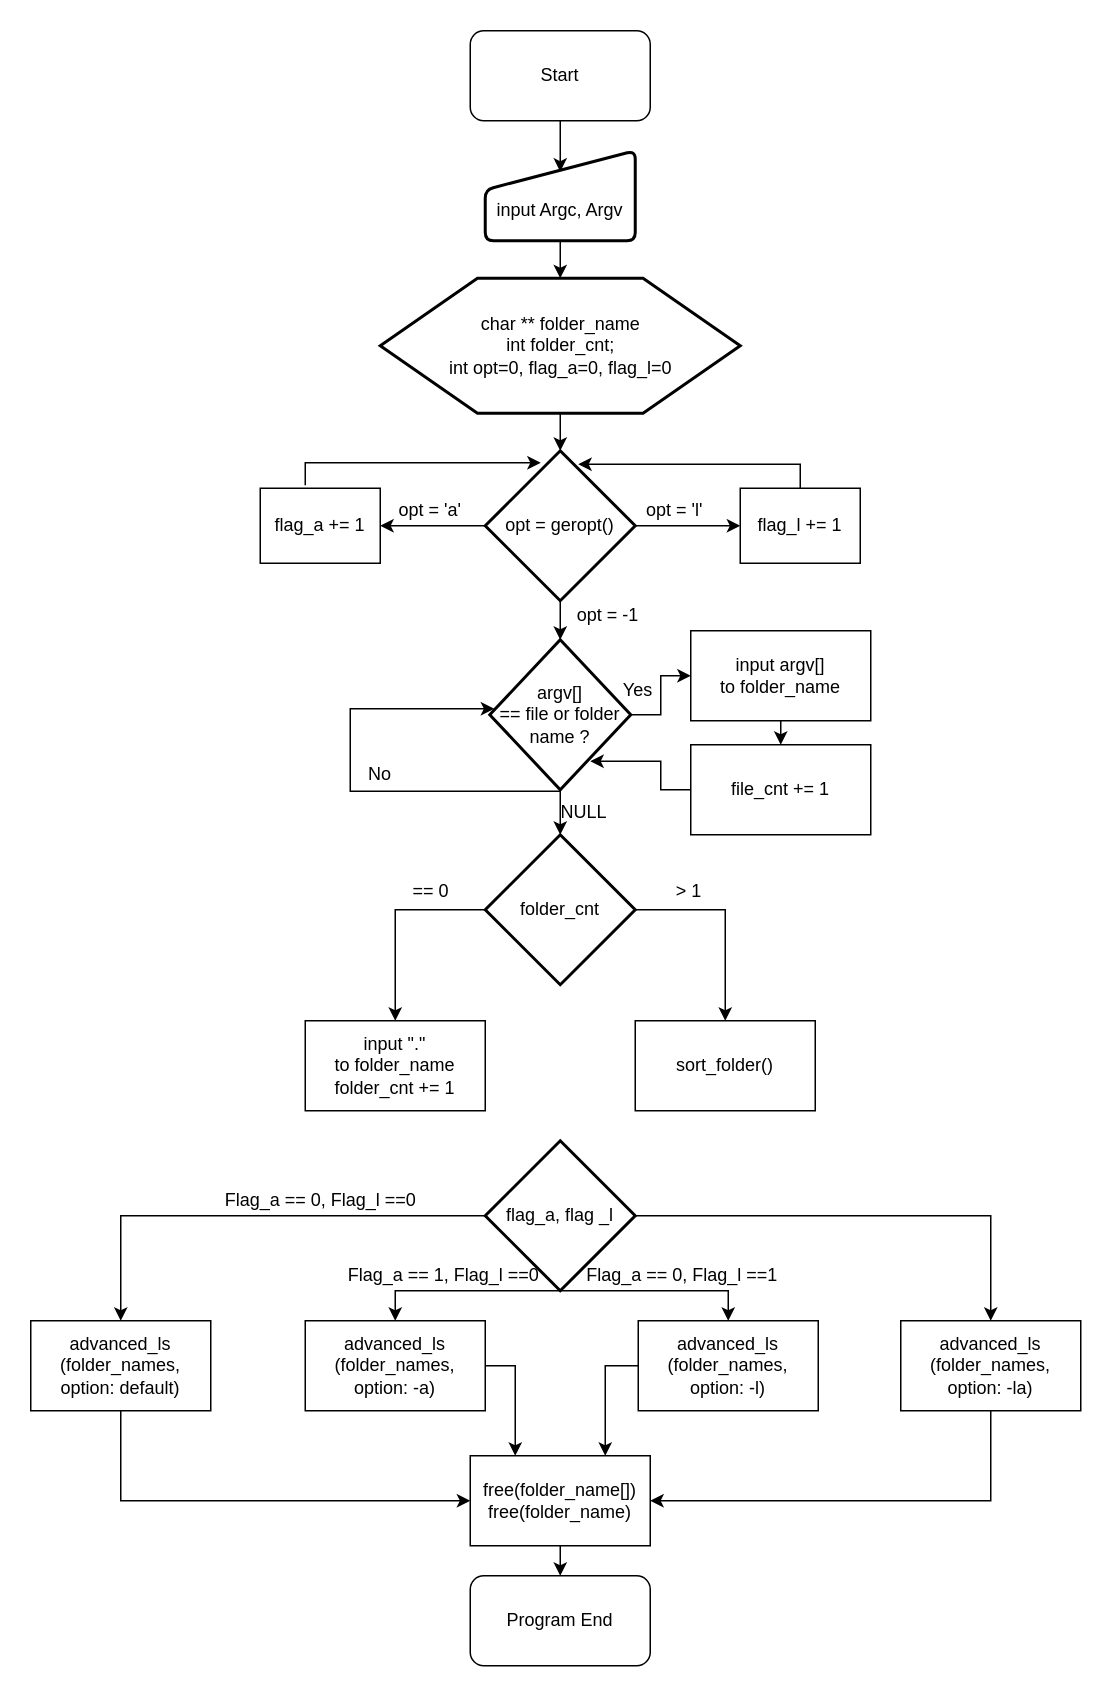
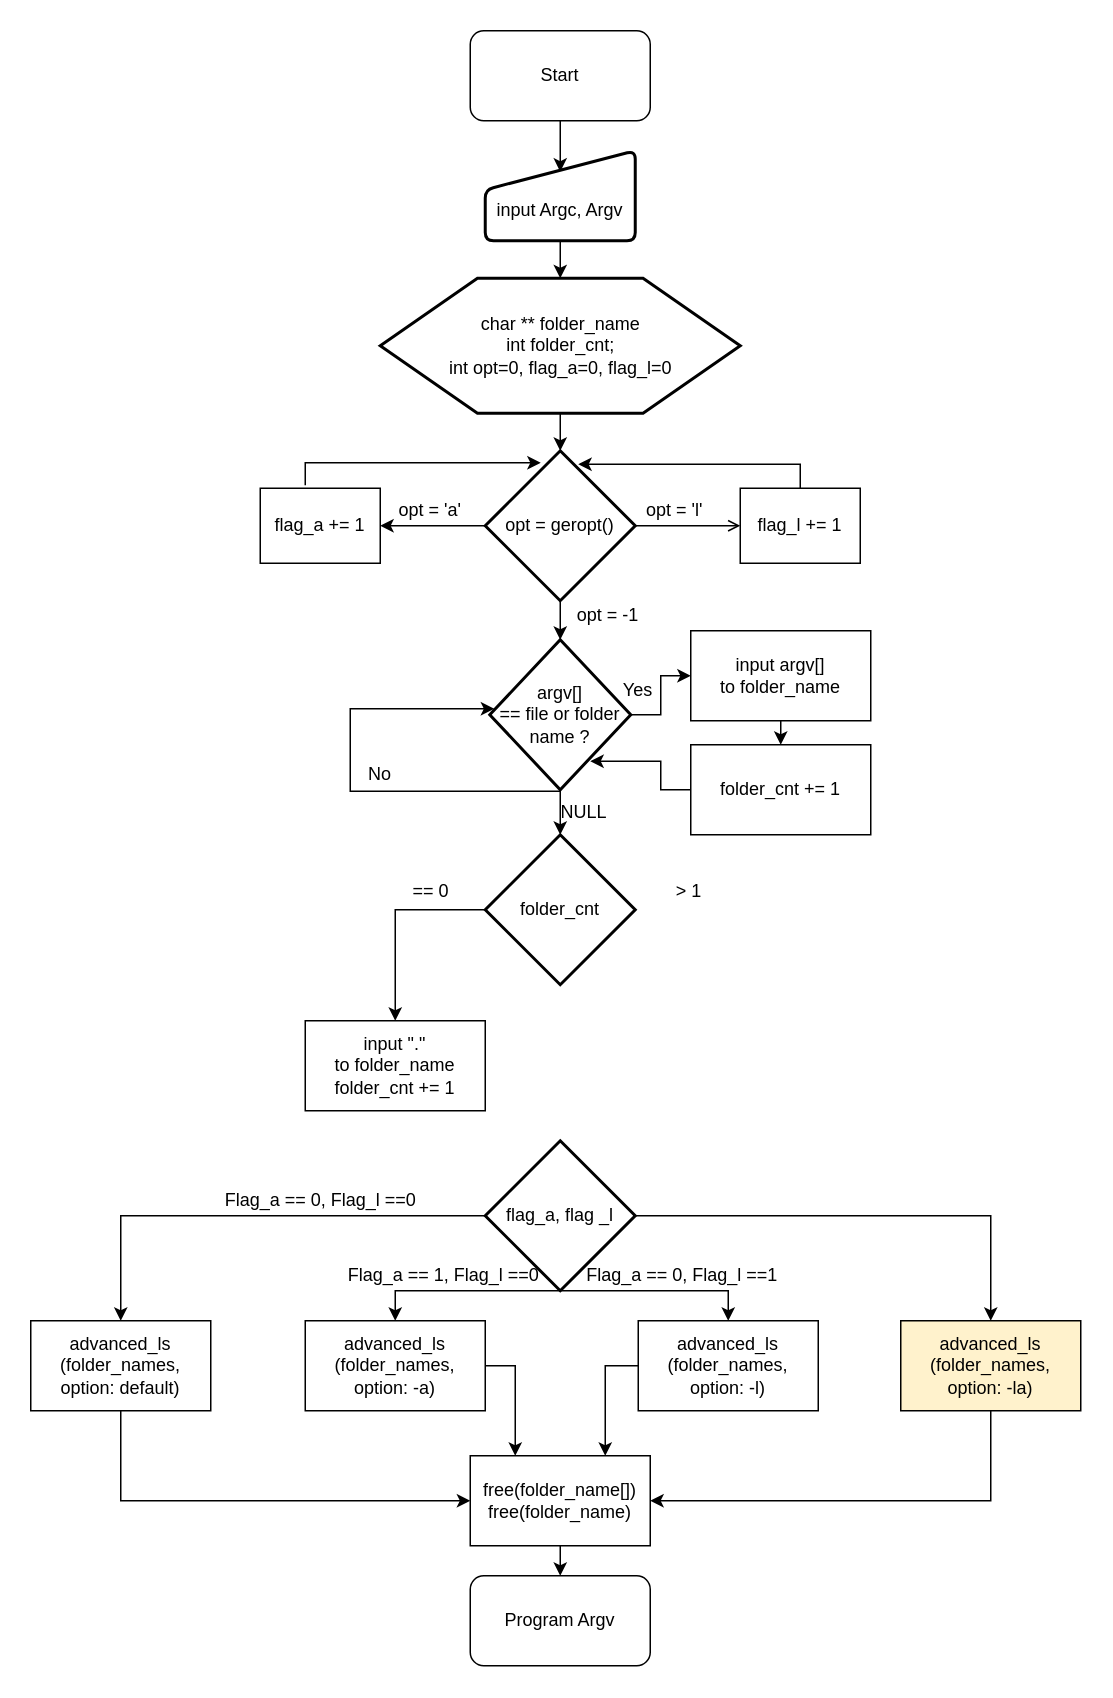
edge "opt = geropt()" -> "flag_l += 1": arrowhead classic -> open
node "file_cnt += 1": label "file_cnt += 1" -> "folder_cnt += 1"
edge "folder_cnt" -> "sort_folder()": removed
node "sort_folder()": removed
node "advanced_ls (folder_names, option: -la)": fillcolor #ffffff -> #fff2cc
node "Program End": label "Program End" -> "Program Argv"
